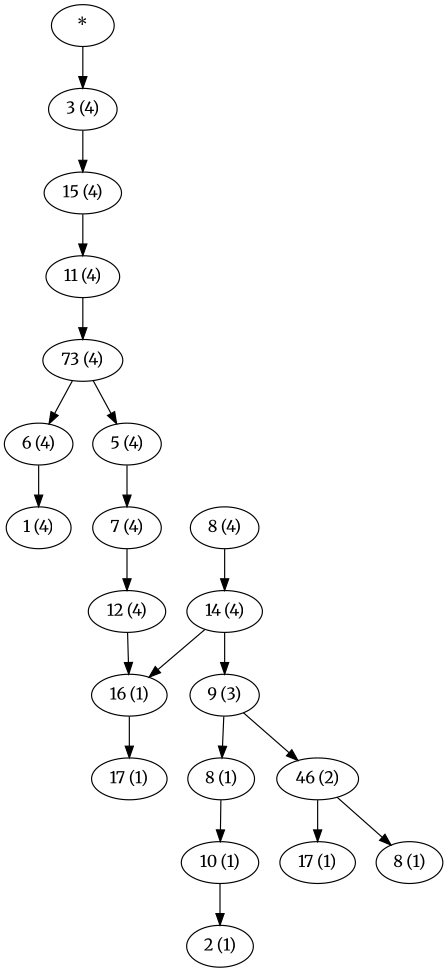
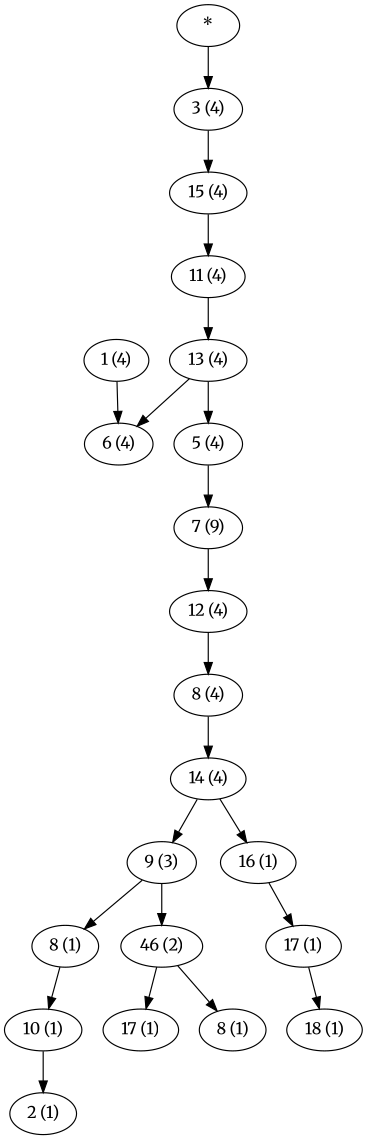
node "73 (4)": label "73 (4)" -> "13 (4)"
edge "6 (4)" -> "1 (4)": reversed
node "7 (4)": label "7 (4)" -> "7 (9)"
edge "12 (4)" -> "16 (1)": now "12 (4)" -> "8 (4)"
node "18 (1)": added
